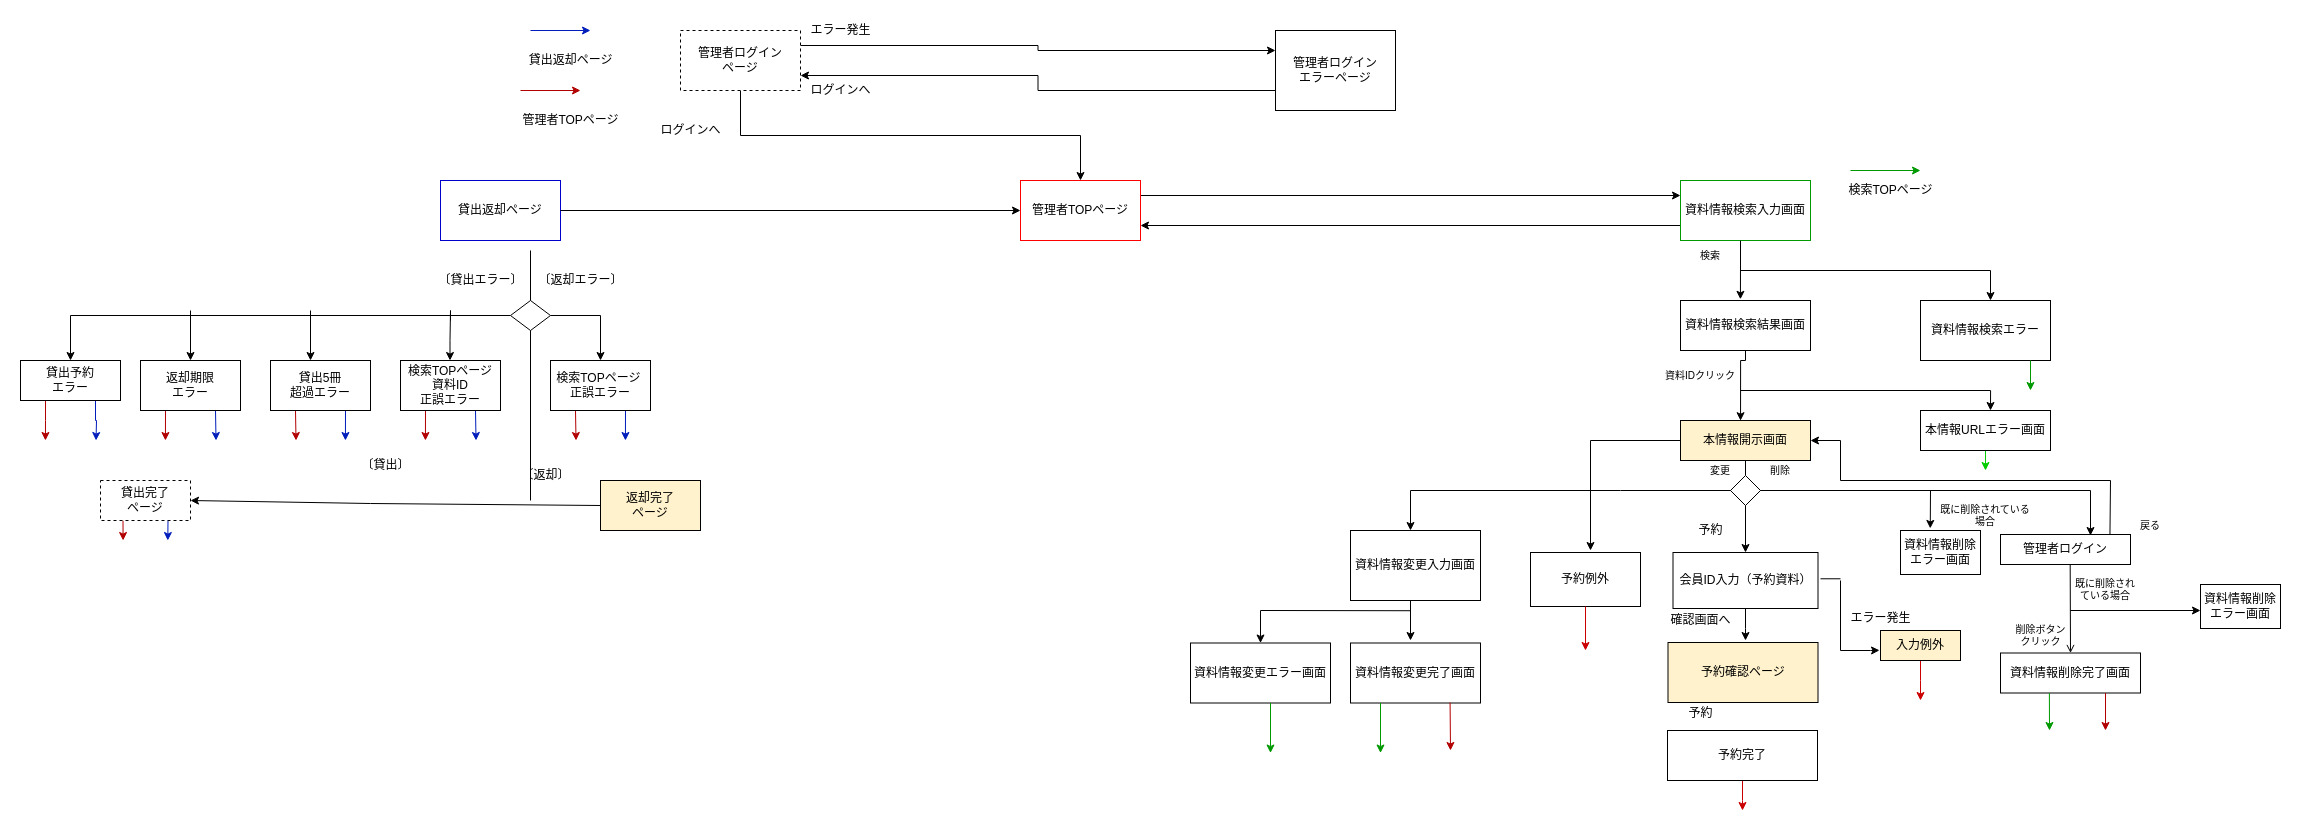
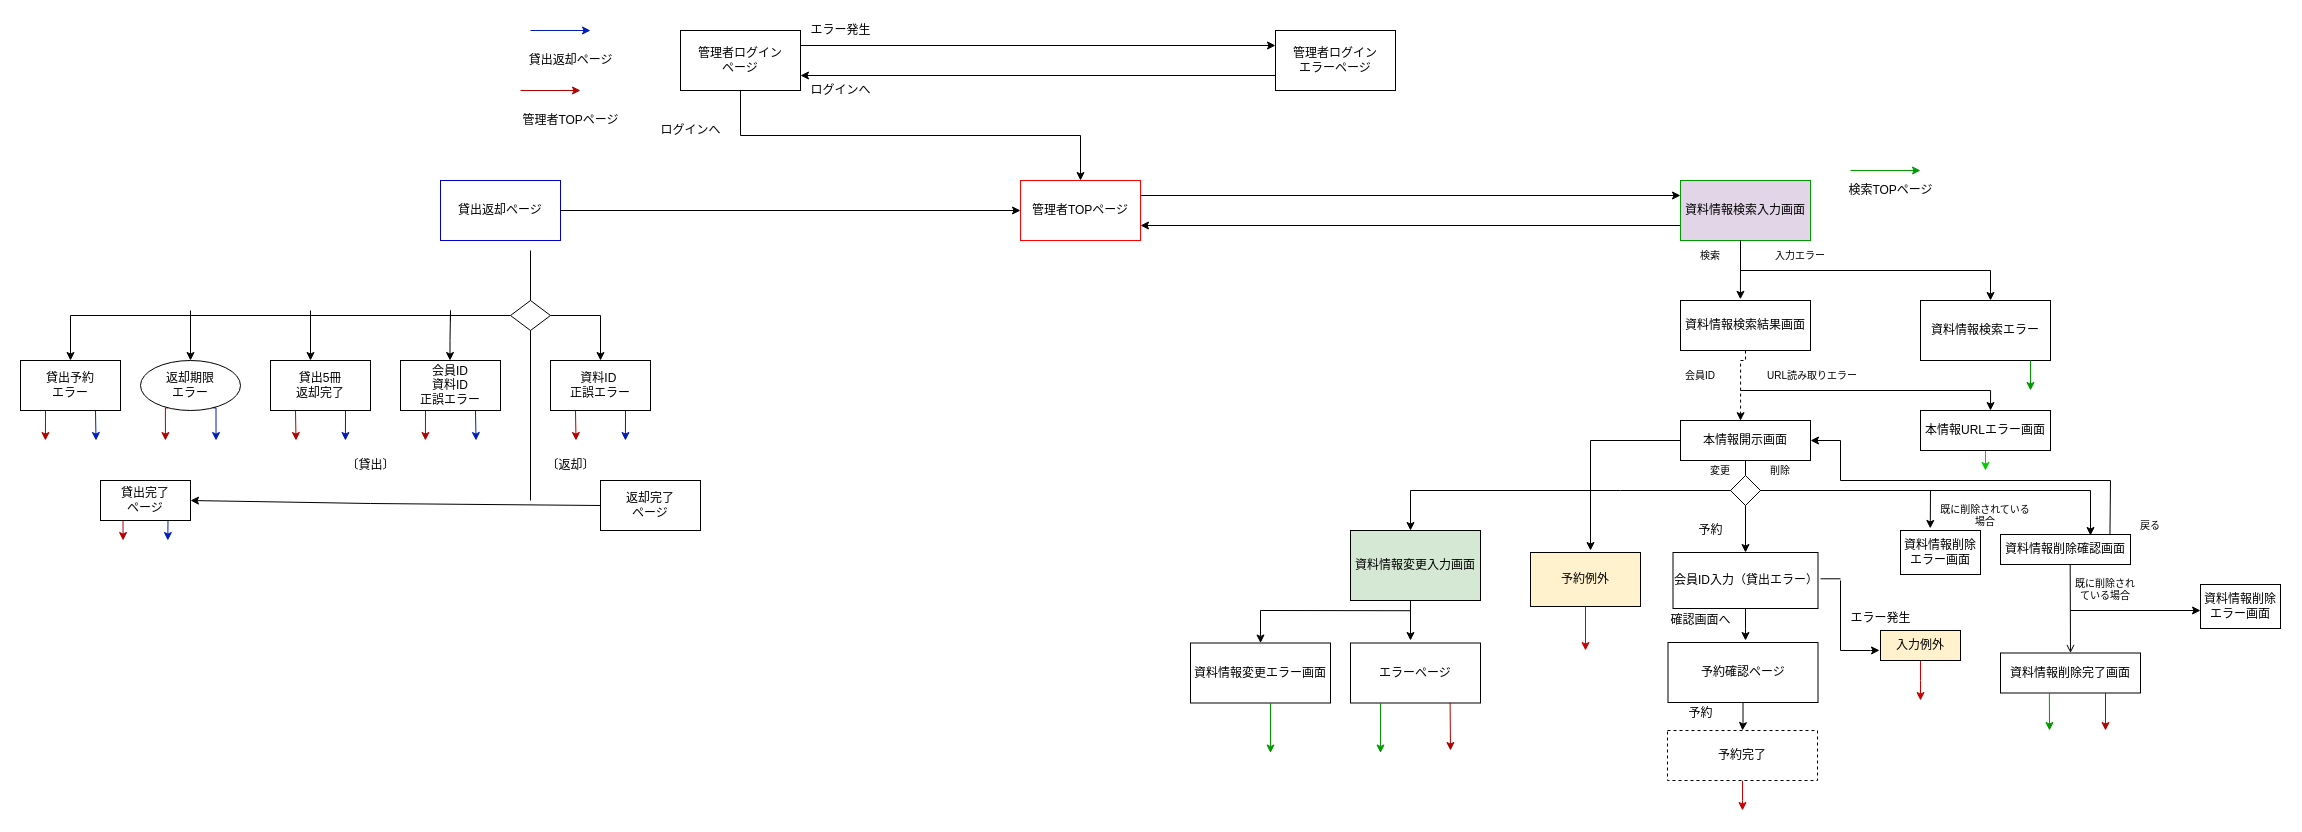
node "管理者ログイン ページ": style dashed -> solid
node "管理者ログイン エラーページ": size 120x80 -> 120x60
node "資料情報検索入力画面": fillcolor #ffffff -> #e1d5e7
node "入力エラー": added
node "〔貸出エラー〕": removed
node "〔返却エラー〕": removed
node "資料IDクリック": label "資料IDクリック" -> "会員ID"
node "URL読み取りエラー": added
edge "資料情報検索結果画面" -> "本情報開示画面": style solid -> dashed
node "貸出予約 エラー": size 100x40 -> 100x50
node "返却期限 エラー": shape rectangle -> ellipse
node "貸出5冊 超過エラー": label "貸出5冊 超過エラー" -> "貸出5冊 返却完了"
node "検索TOPページ 資料ID 正誤エラー": label "検索TOPページ 資料ID 正誤エラー" -> "会員ID 資料ID 正誤エラー"
node "検索TOPページ 正誤エラー": label "検索TOPページ 正誤エラー" -> "資料ID 正誤エラー"
node "本情報開示画面": fillcolor #fff2cc -> #ffffff
node "〔貸出〕": moved (386, 466) -> (371, 466)
node "〔返却〕": moved (546, 476) -> (571, 466)
node "貸出完了 ページ": style dashed -> solid
node "返却完了 ページ": fillcolor #fff2cc -> #ffffff
node "管理者ログイン": label "管理者ログイン" -> "資料情報削除確認画面"
node "資料情報変更入力画面": fillcolor #ffffff -> #d5e8d4
node "予約例外": fillcolor #ffffff -> #fff2cc
node "会員ID入力（予約資料）": label "会員ID入力（予約資料）" -> "会員ID入力（貸出エラー）"
node "削除ボタンクリック": removed
node "予約確認ページ": fillcolor #fff2cc -> #ffffff
node "資料情報変更完了画面": label "資料情報変更完了画面" -> "エラーページ"
edge "予約確認ページ" -> "予約完了": added
node "予約完了": style solid -> dashed
